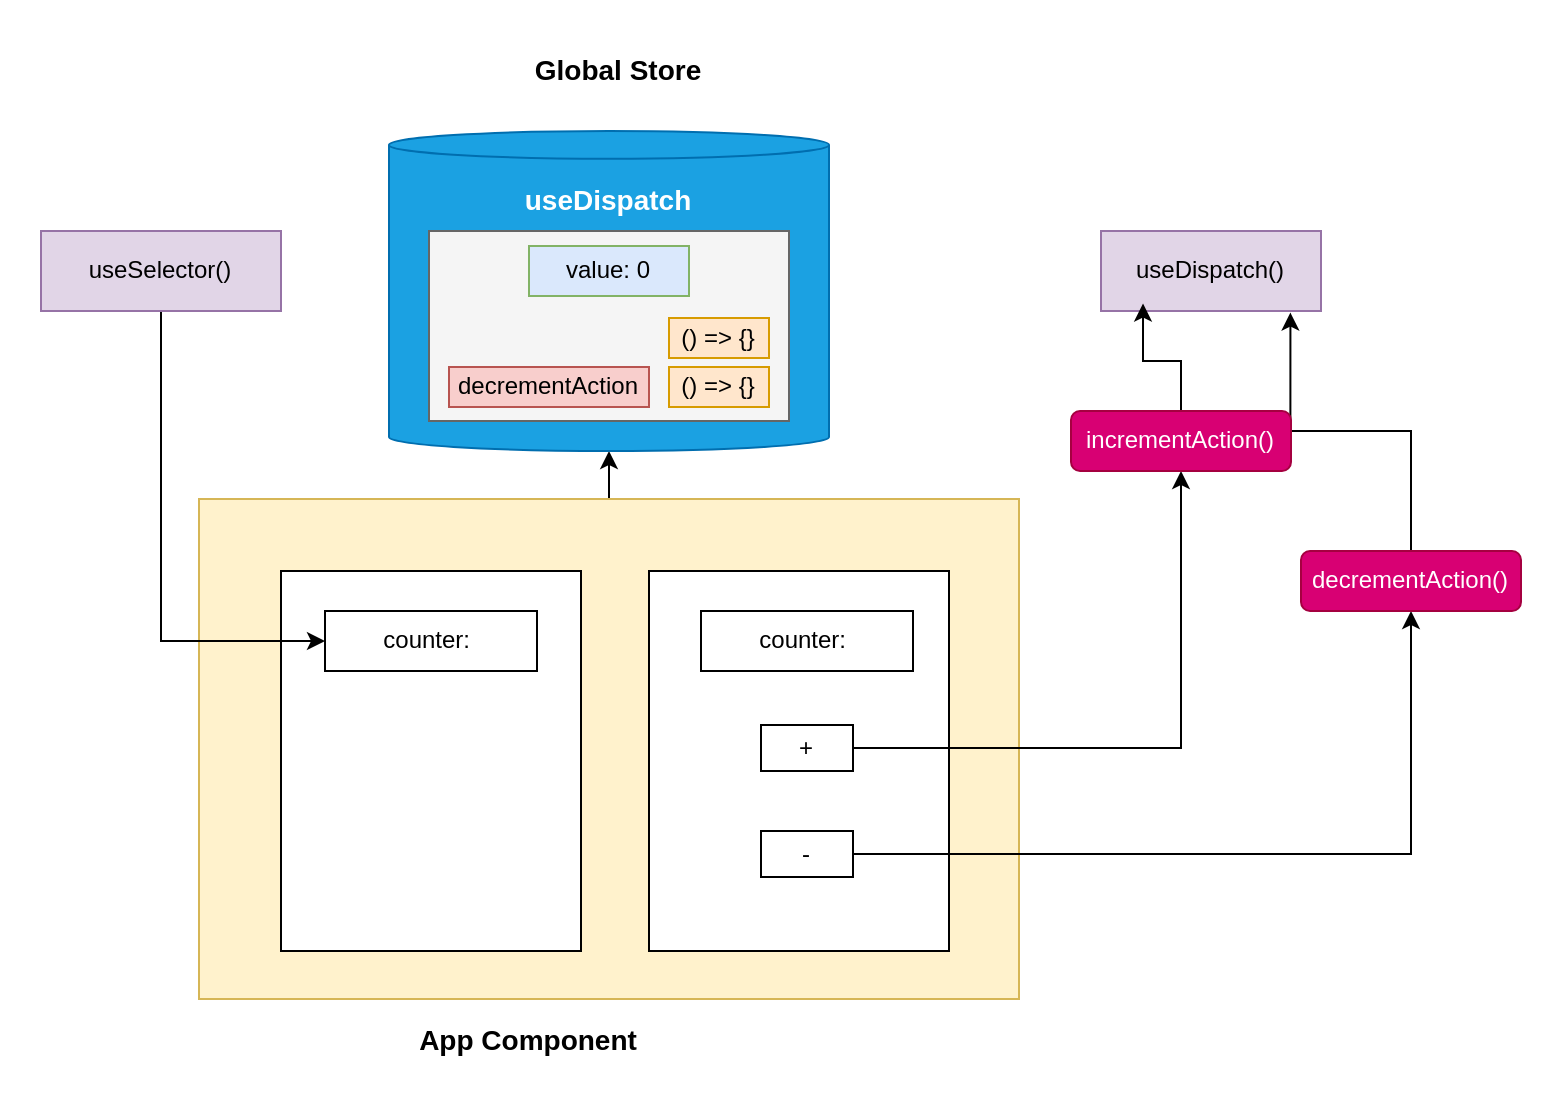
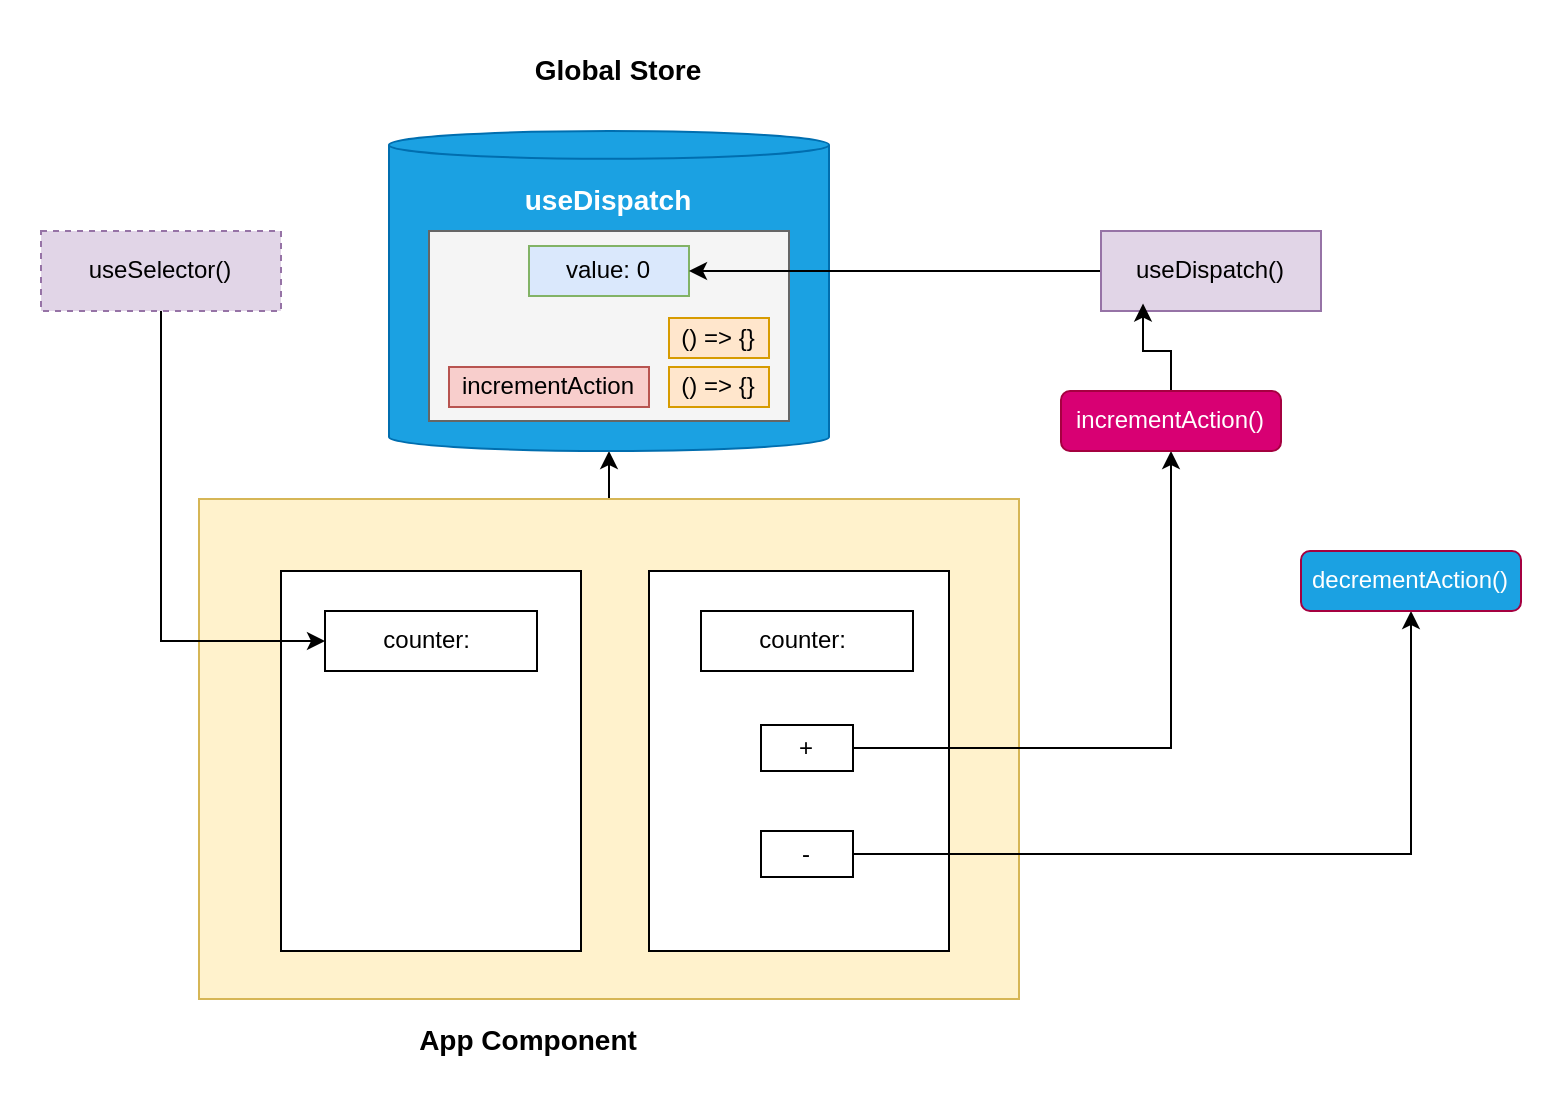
node "useSelector()": style solid -> dashed
edge "useDispatch()" -> "value: 0": added
node "decrementAction": label "decrementAction" -> "incrementAction"
edge "decrementAction()" -> "useDispatch()": removed
node "incrementAction()": moved (1181, 441) -> (1171, 421)
node "decrementAction()": fillcolor #d80073 -> #1ba1e2
